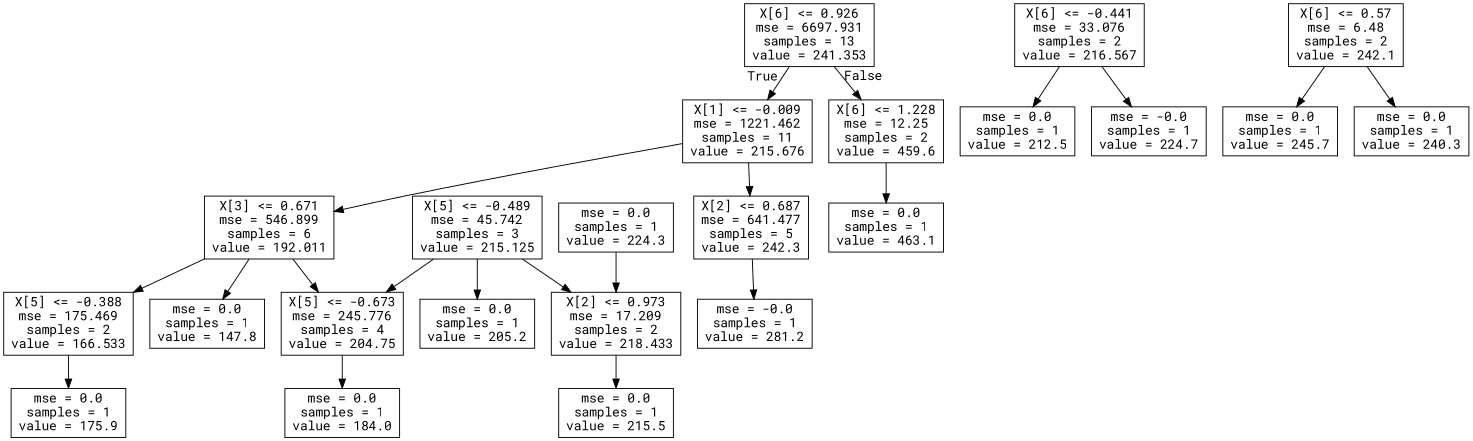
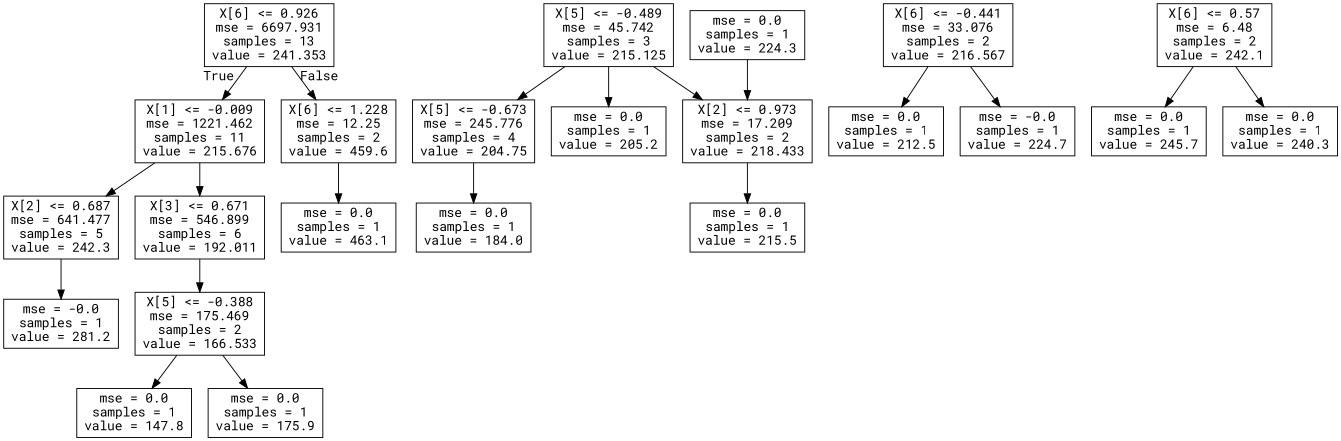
edge "X[3] <= 0.671 mse = 546.899 samples = 6 value = 192.011" -> "X[5] <= -0.673 mse = 245.776 samples = 4 value = 204.75": removed
edge "X[3] <= 0.671 mse = 546.899 samples = 6 value = 192.011" -> "mse = 0.0 samples = 1 value = 147.8": now "X[5] <= -0.388 mse = 175.469 samples = 2 value = 166.533" -> "mse = 0.0 samples = 1 value = 147.8"
